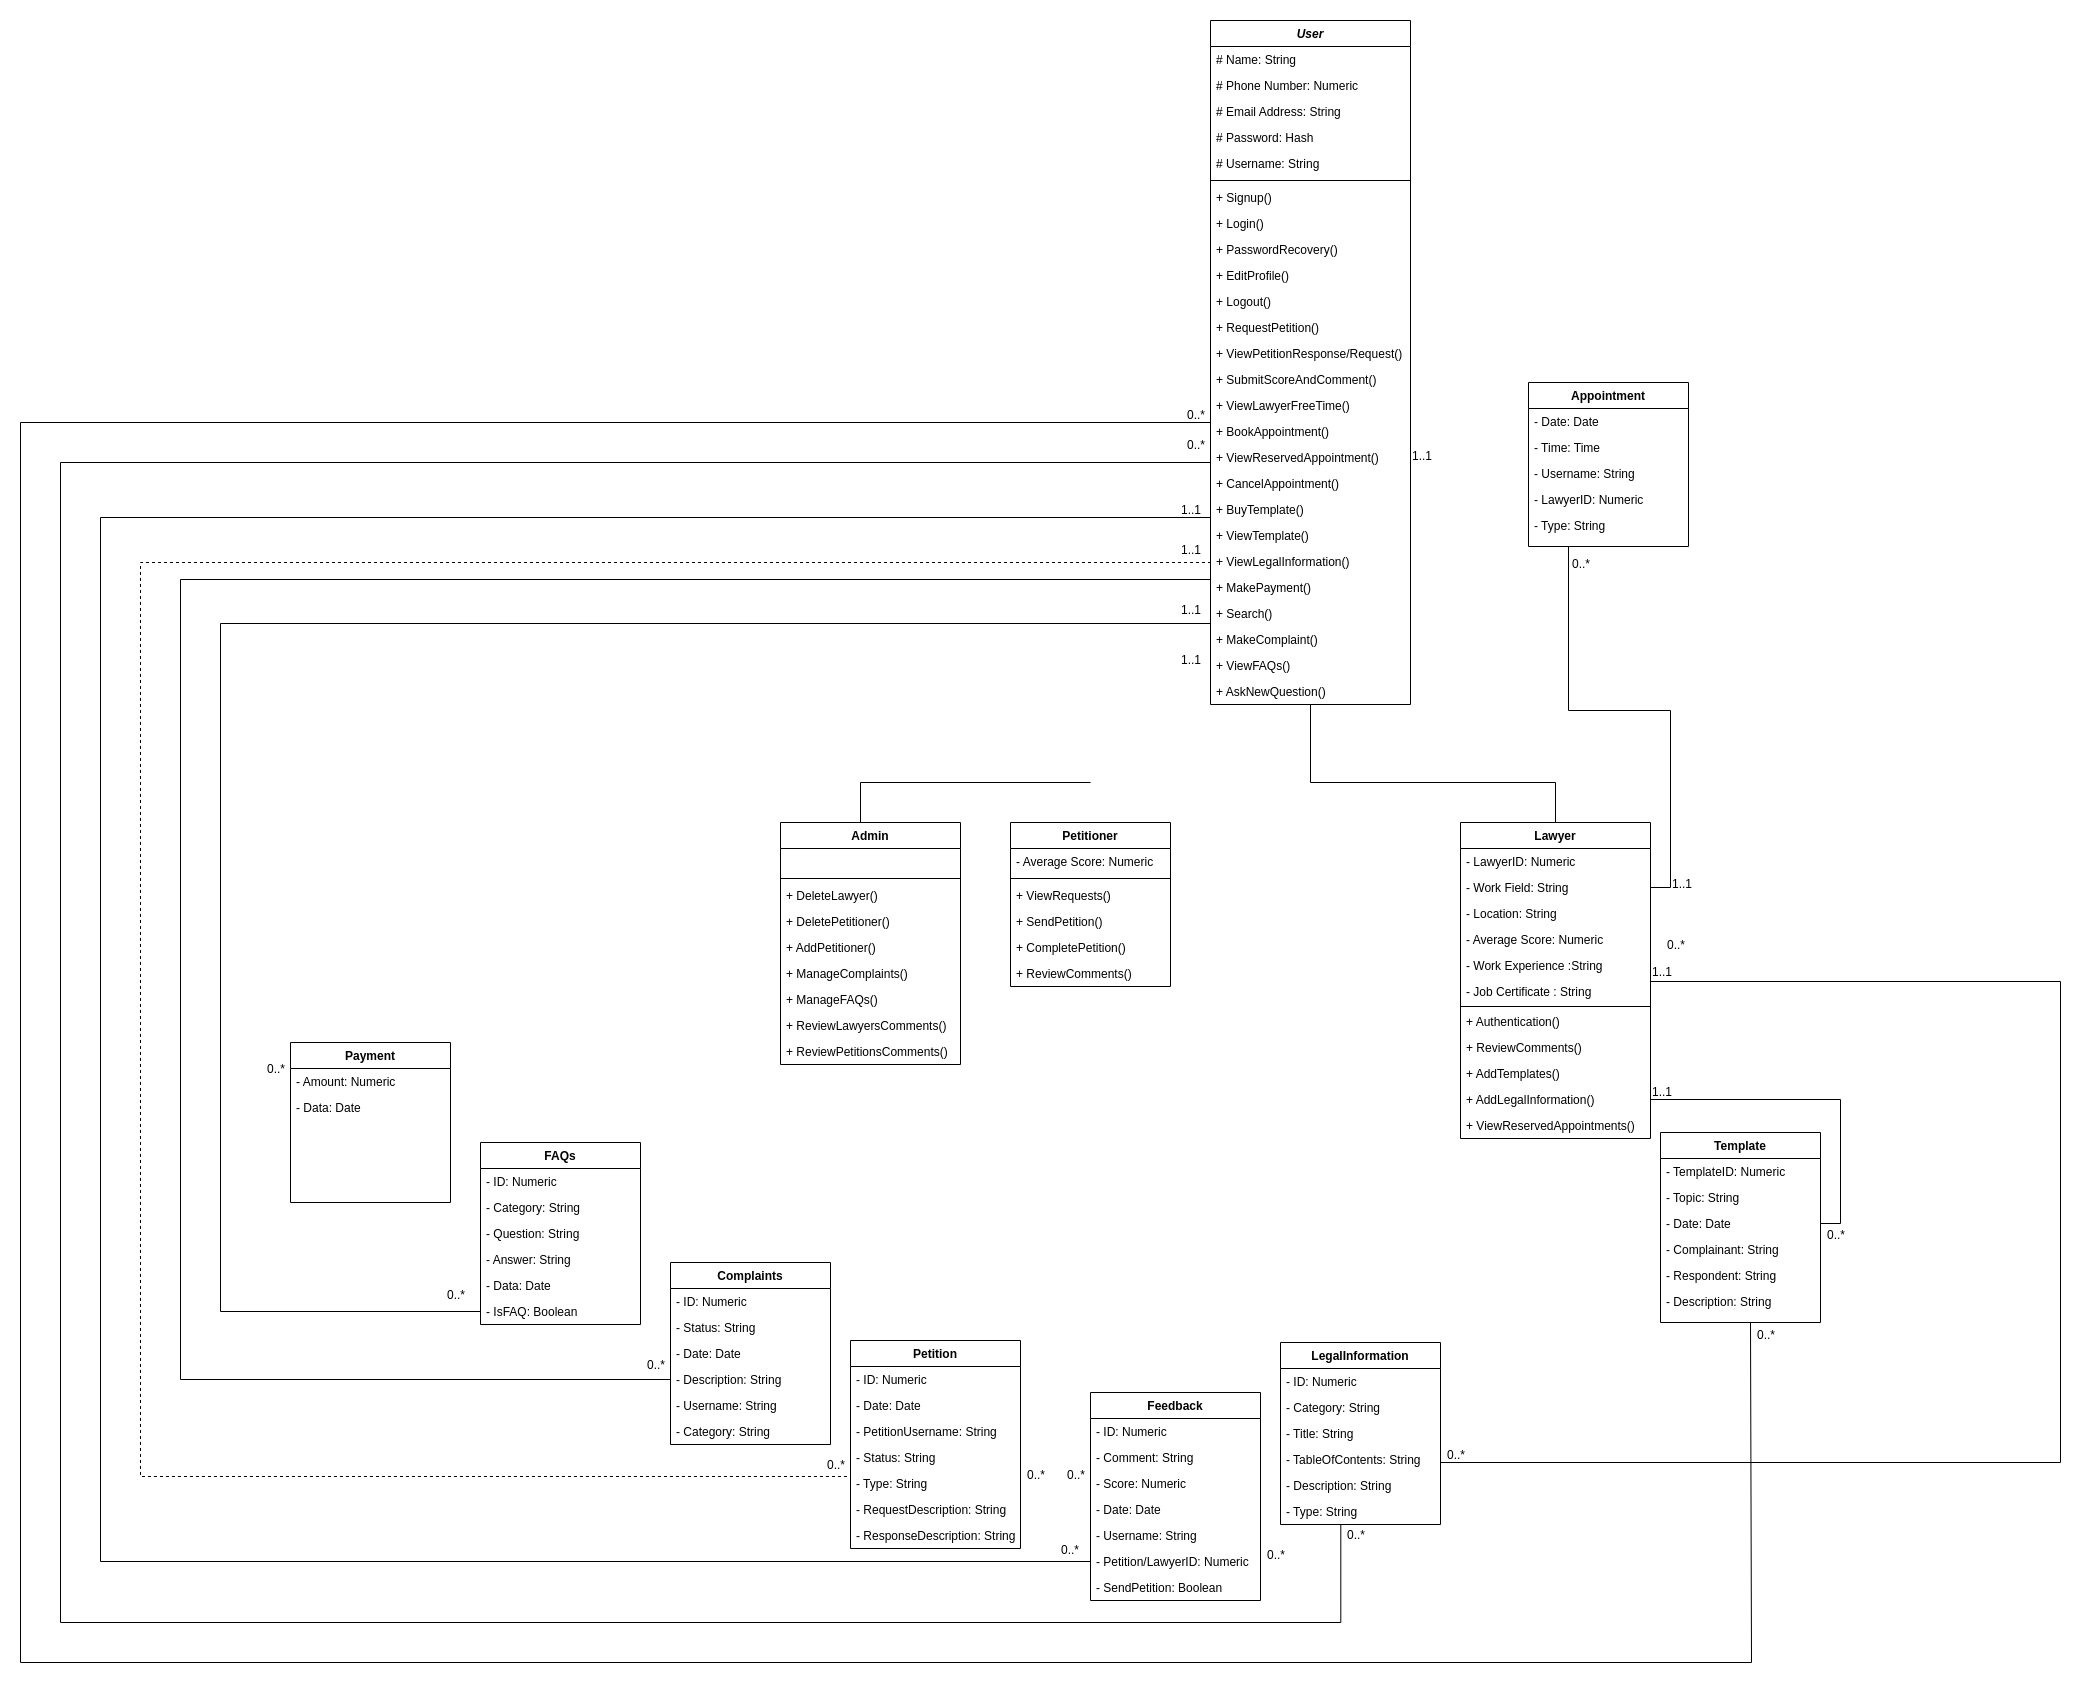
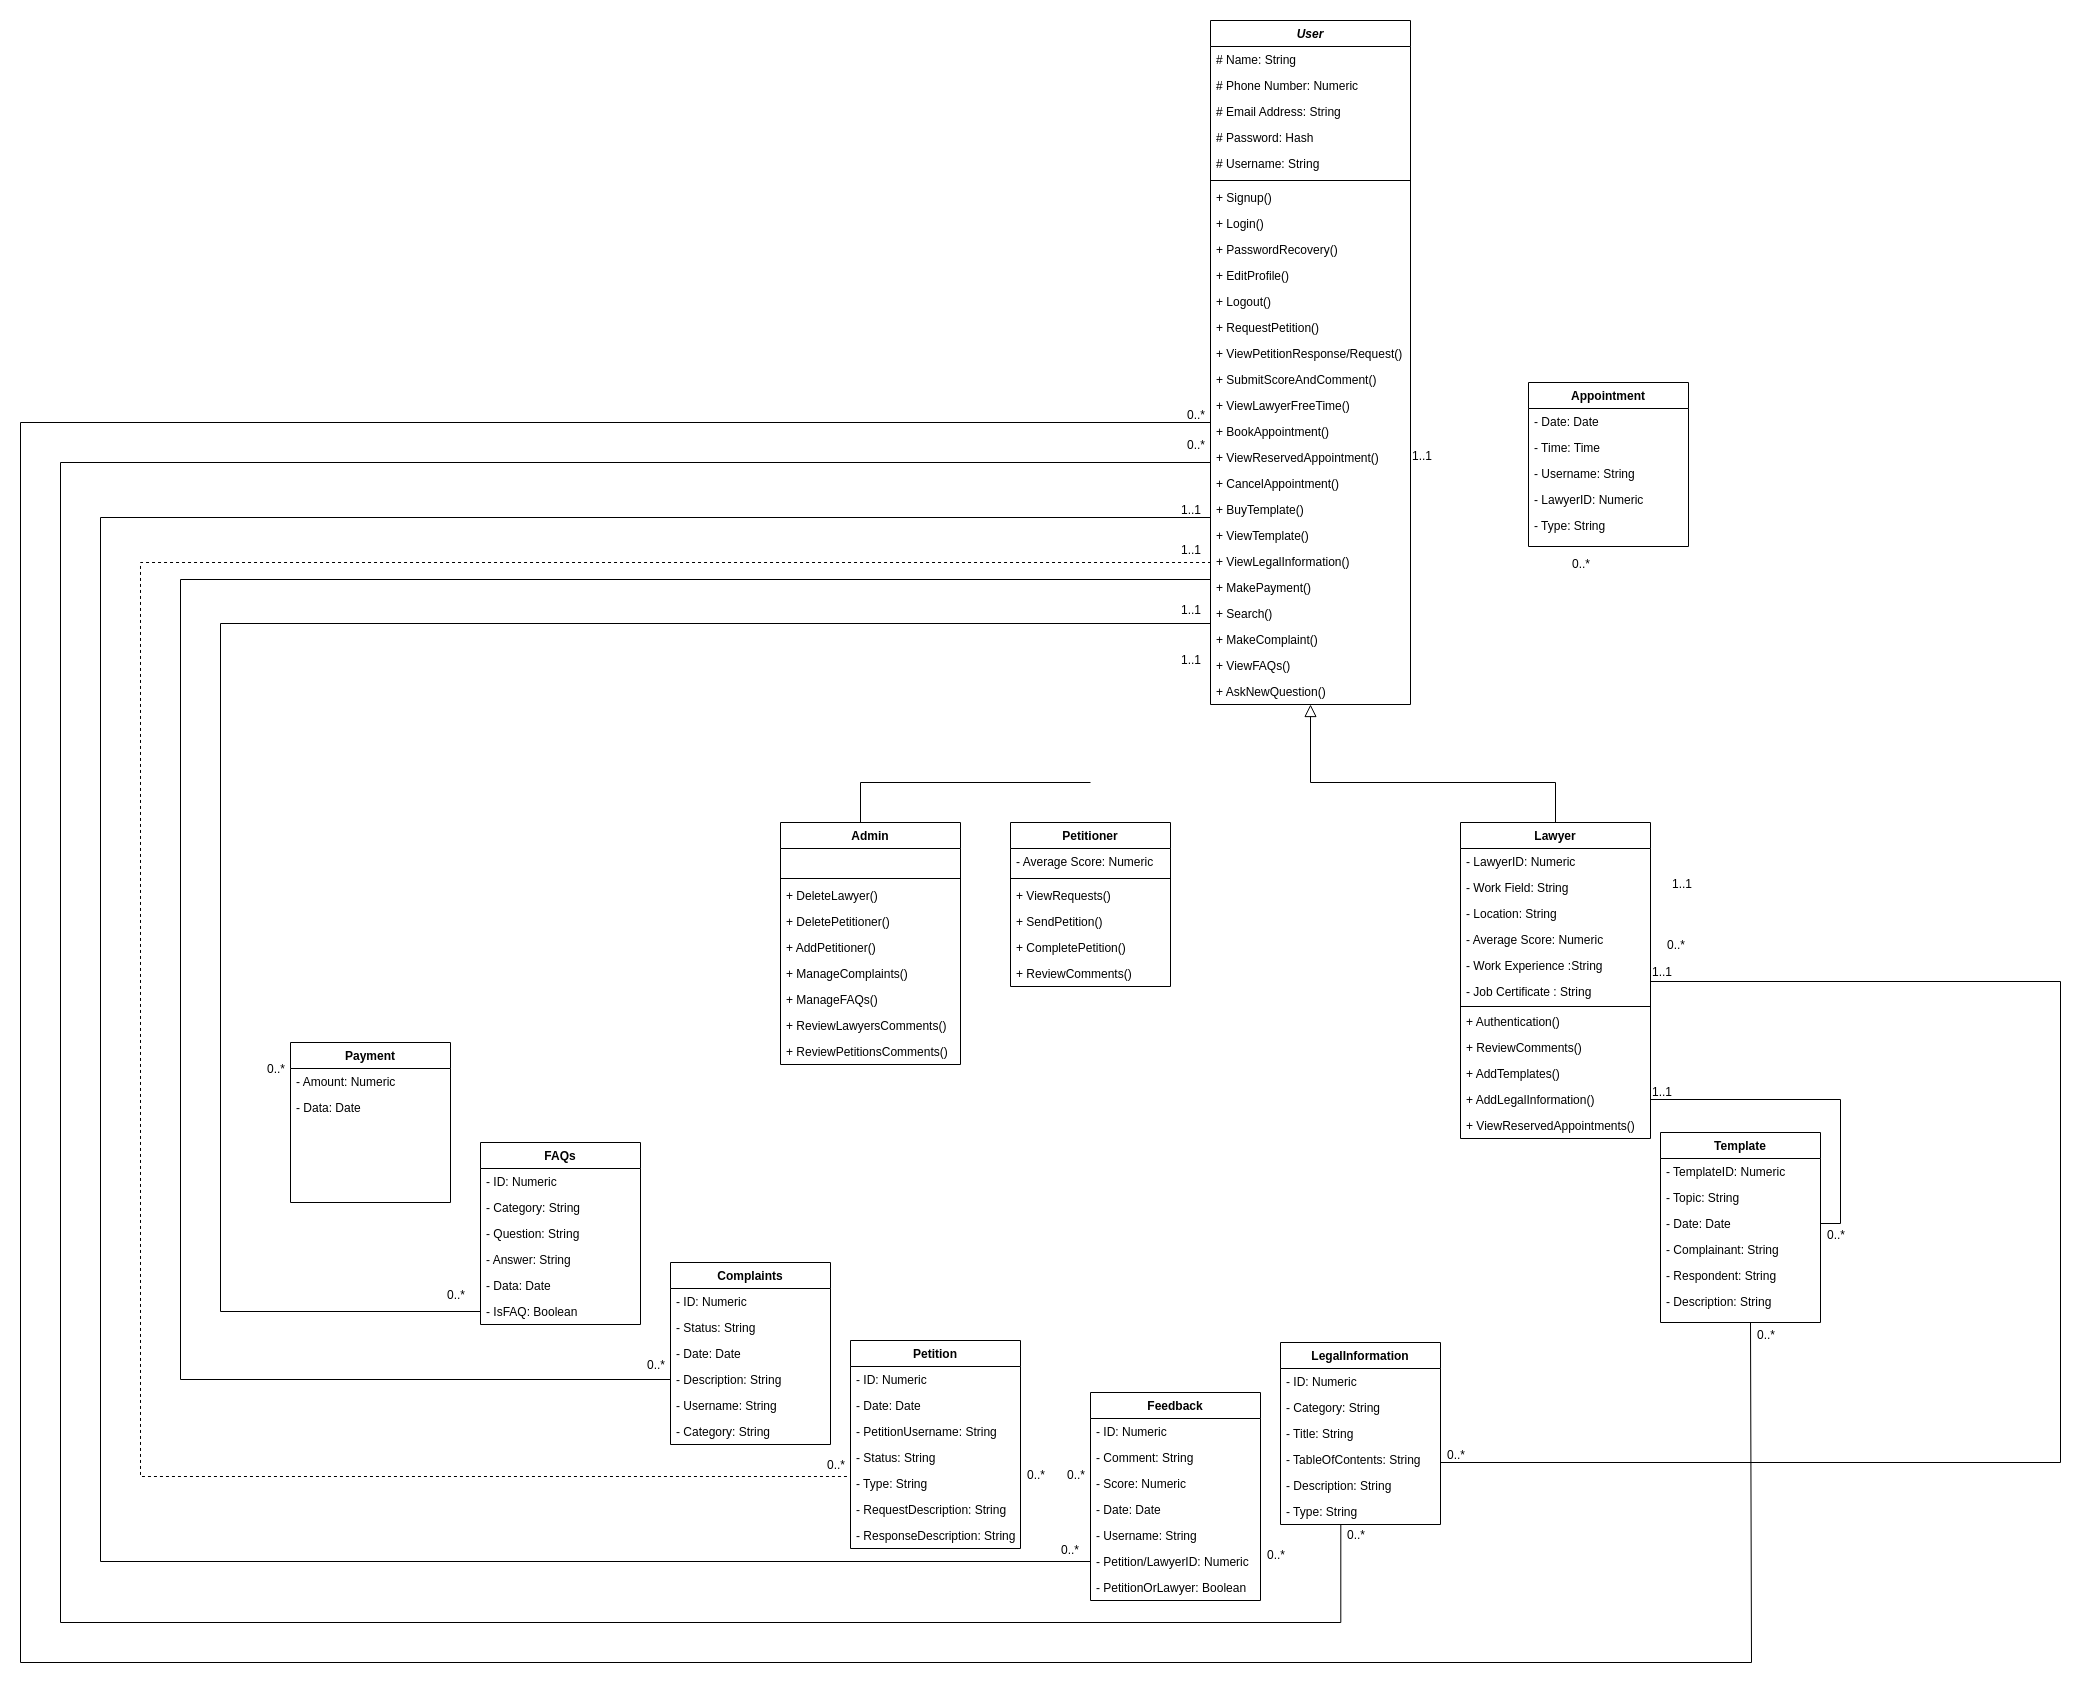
edge "Appointment" -- "- Work Field: String": removed
edge "User" -- "Lawyer": arrowhead none -> block
node "- SendPetition: Boolean": label "- SendPetition: Boolean" -> "- PetitionOrLawyer: Boolean"
